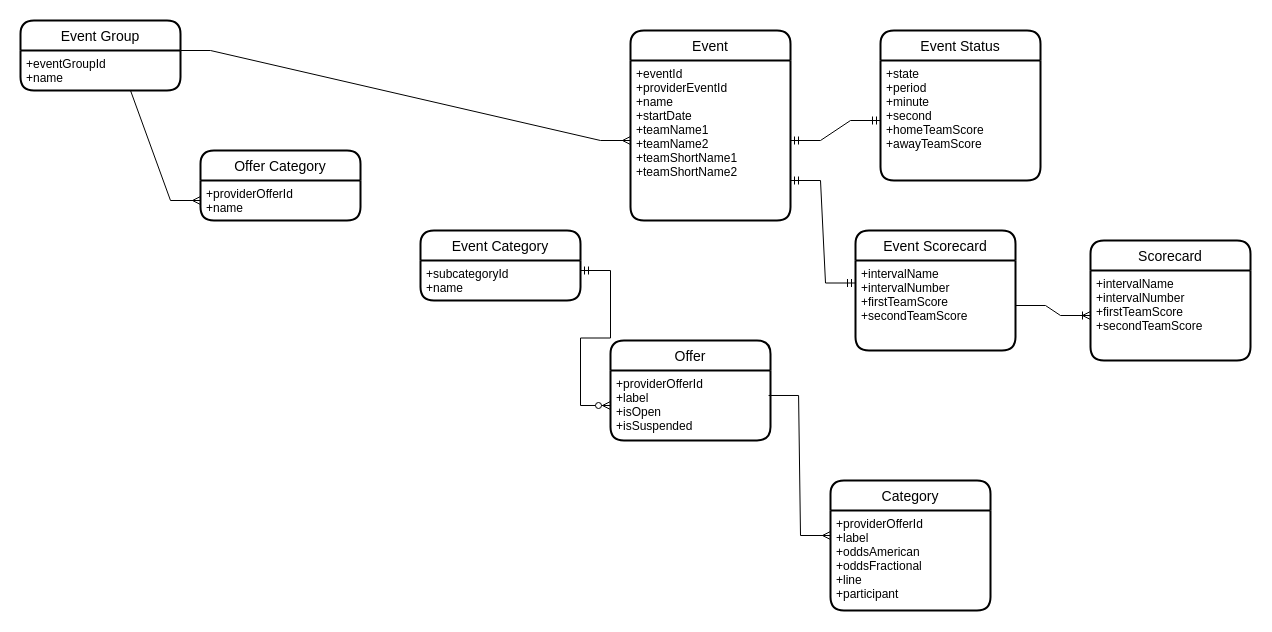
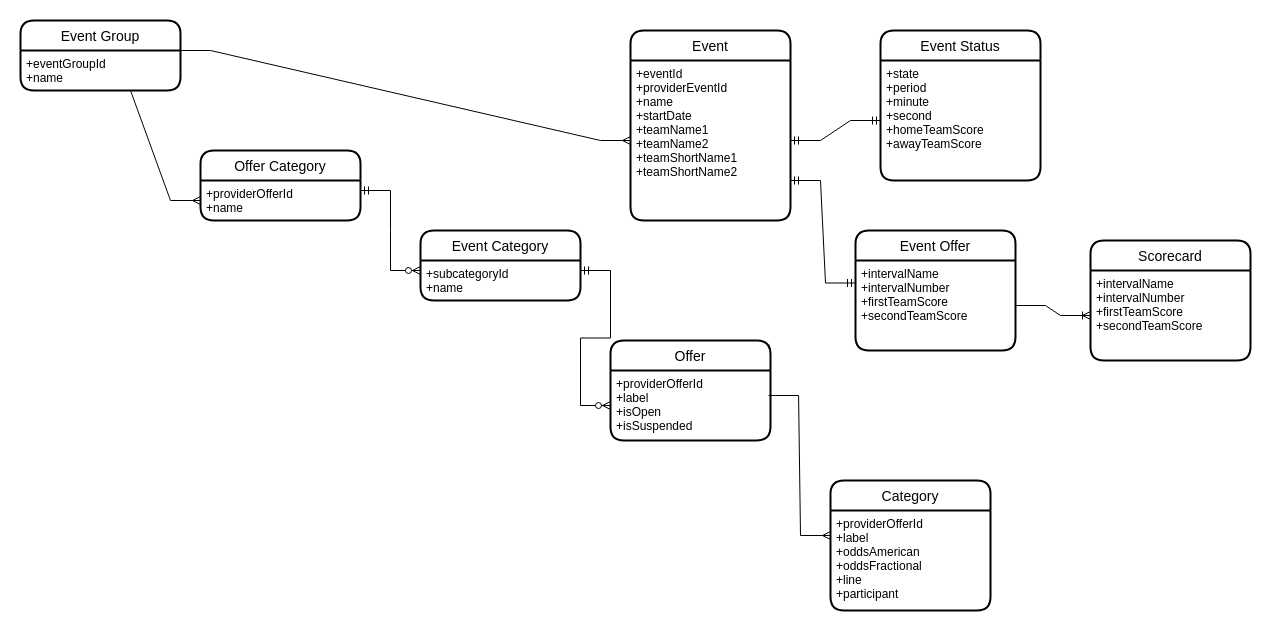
edge "+providerOfferId +name" -- "+subcategoryId +name": added
node "Event Scorecard": label "Event Scorecard" -> "Event Offer"
